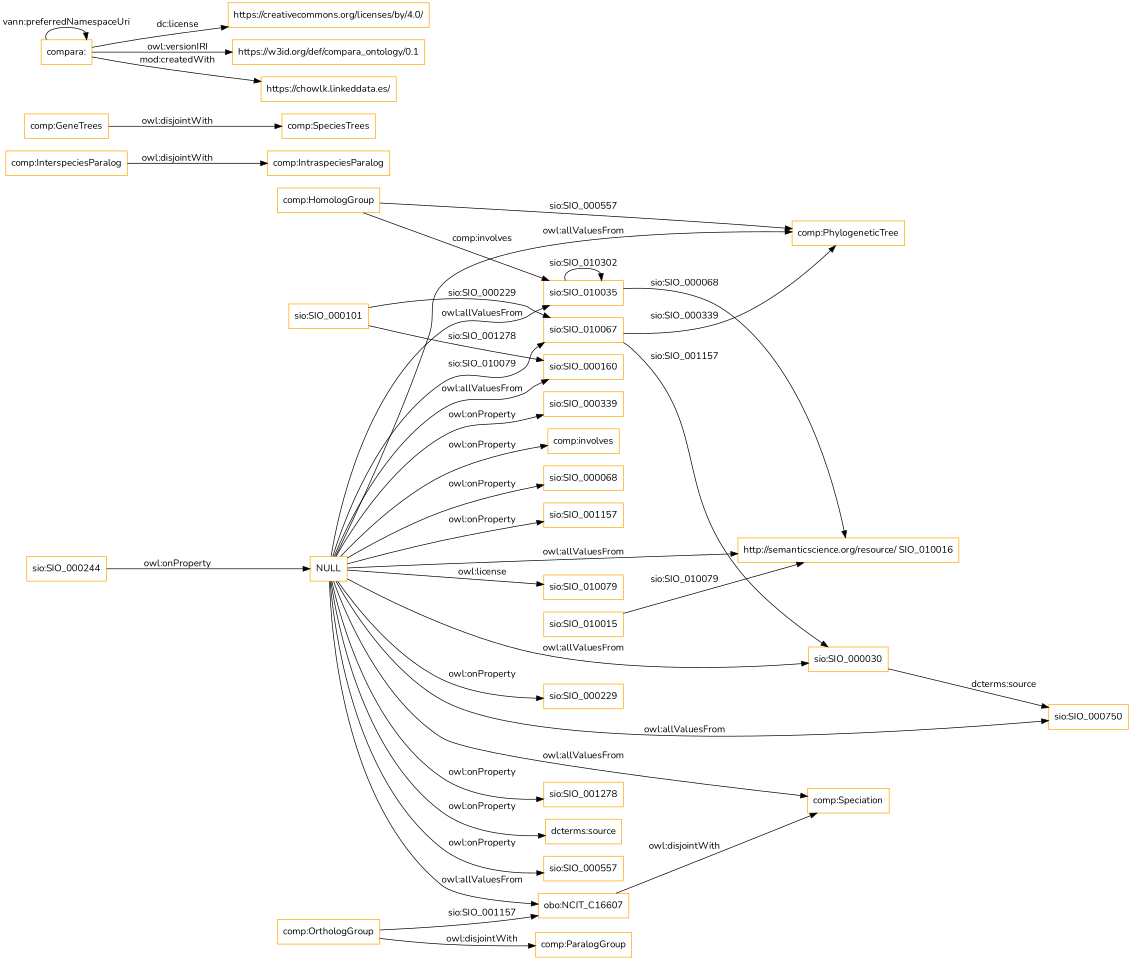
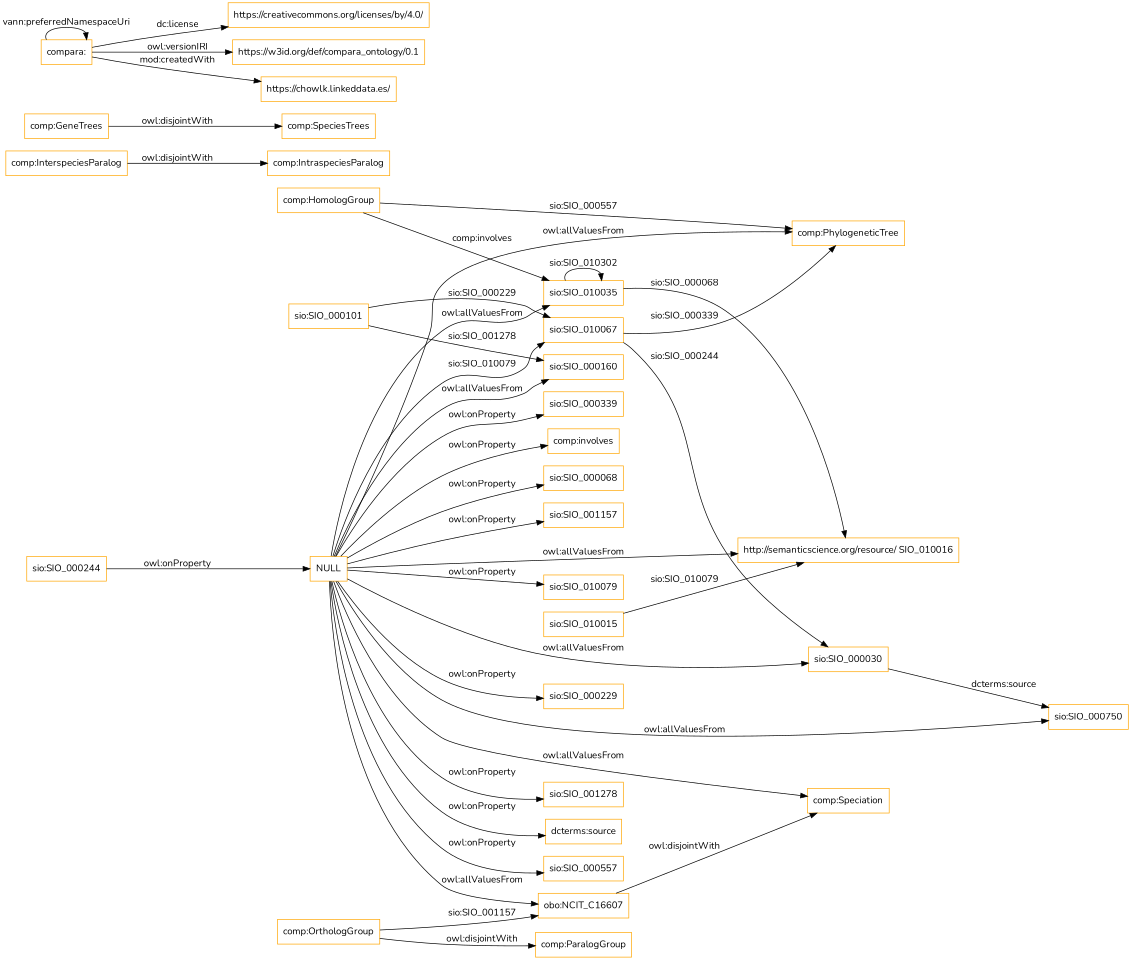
edge "sio:SIO_010067" -> "sio:SIO_000030": label "sio:SIO_001157" -> "sio:SIO_000244"
edge "NULL" -> "sio:SIO_010079": label "owl:license" -> "owl:onProperty"
